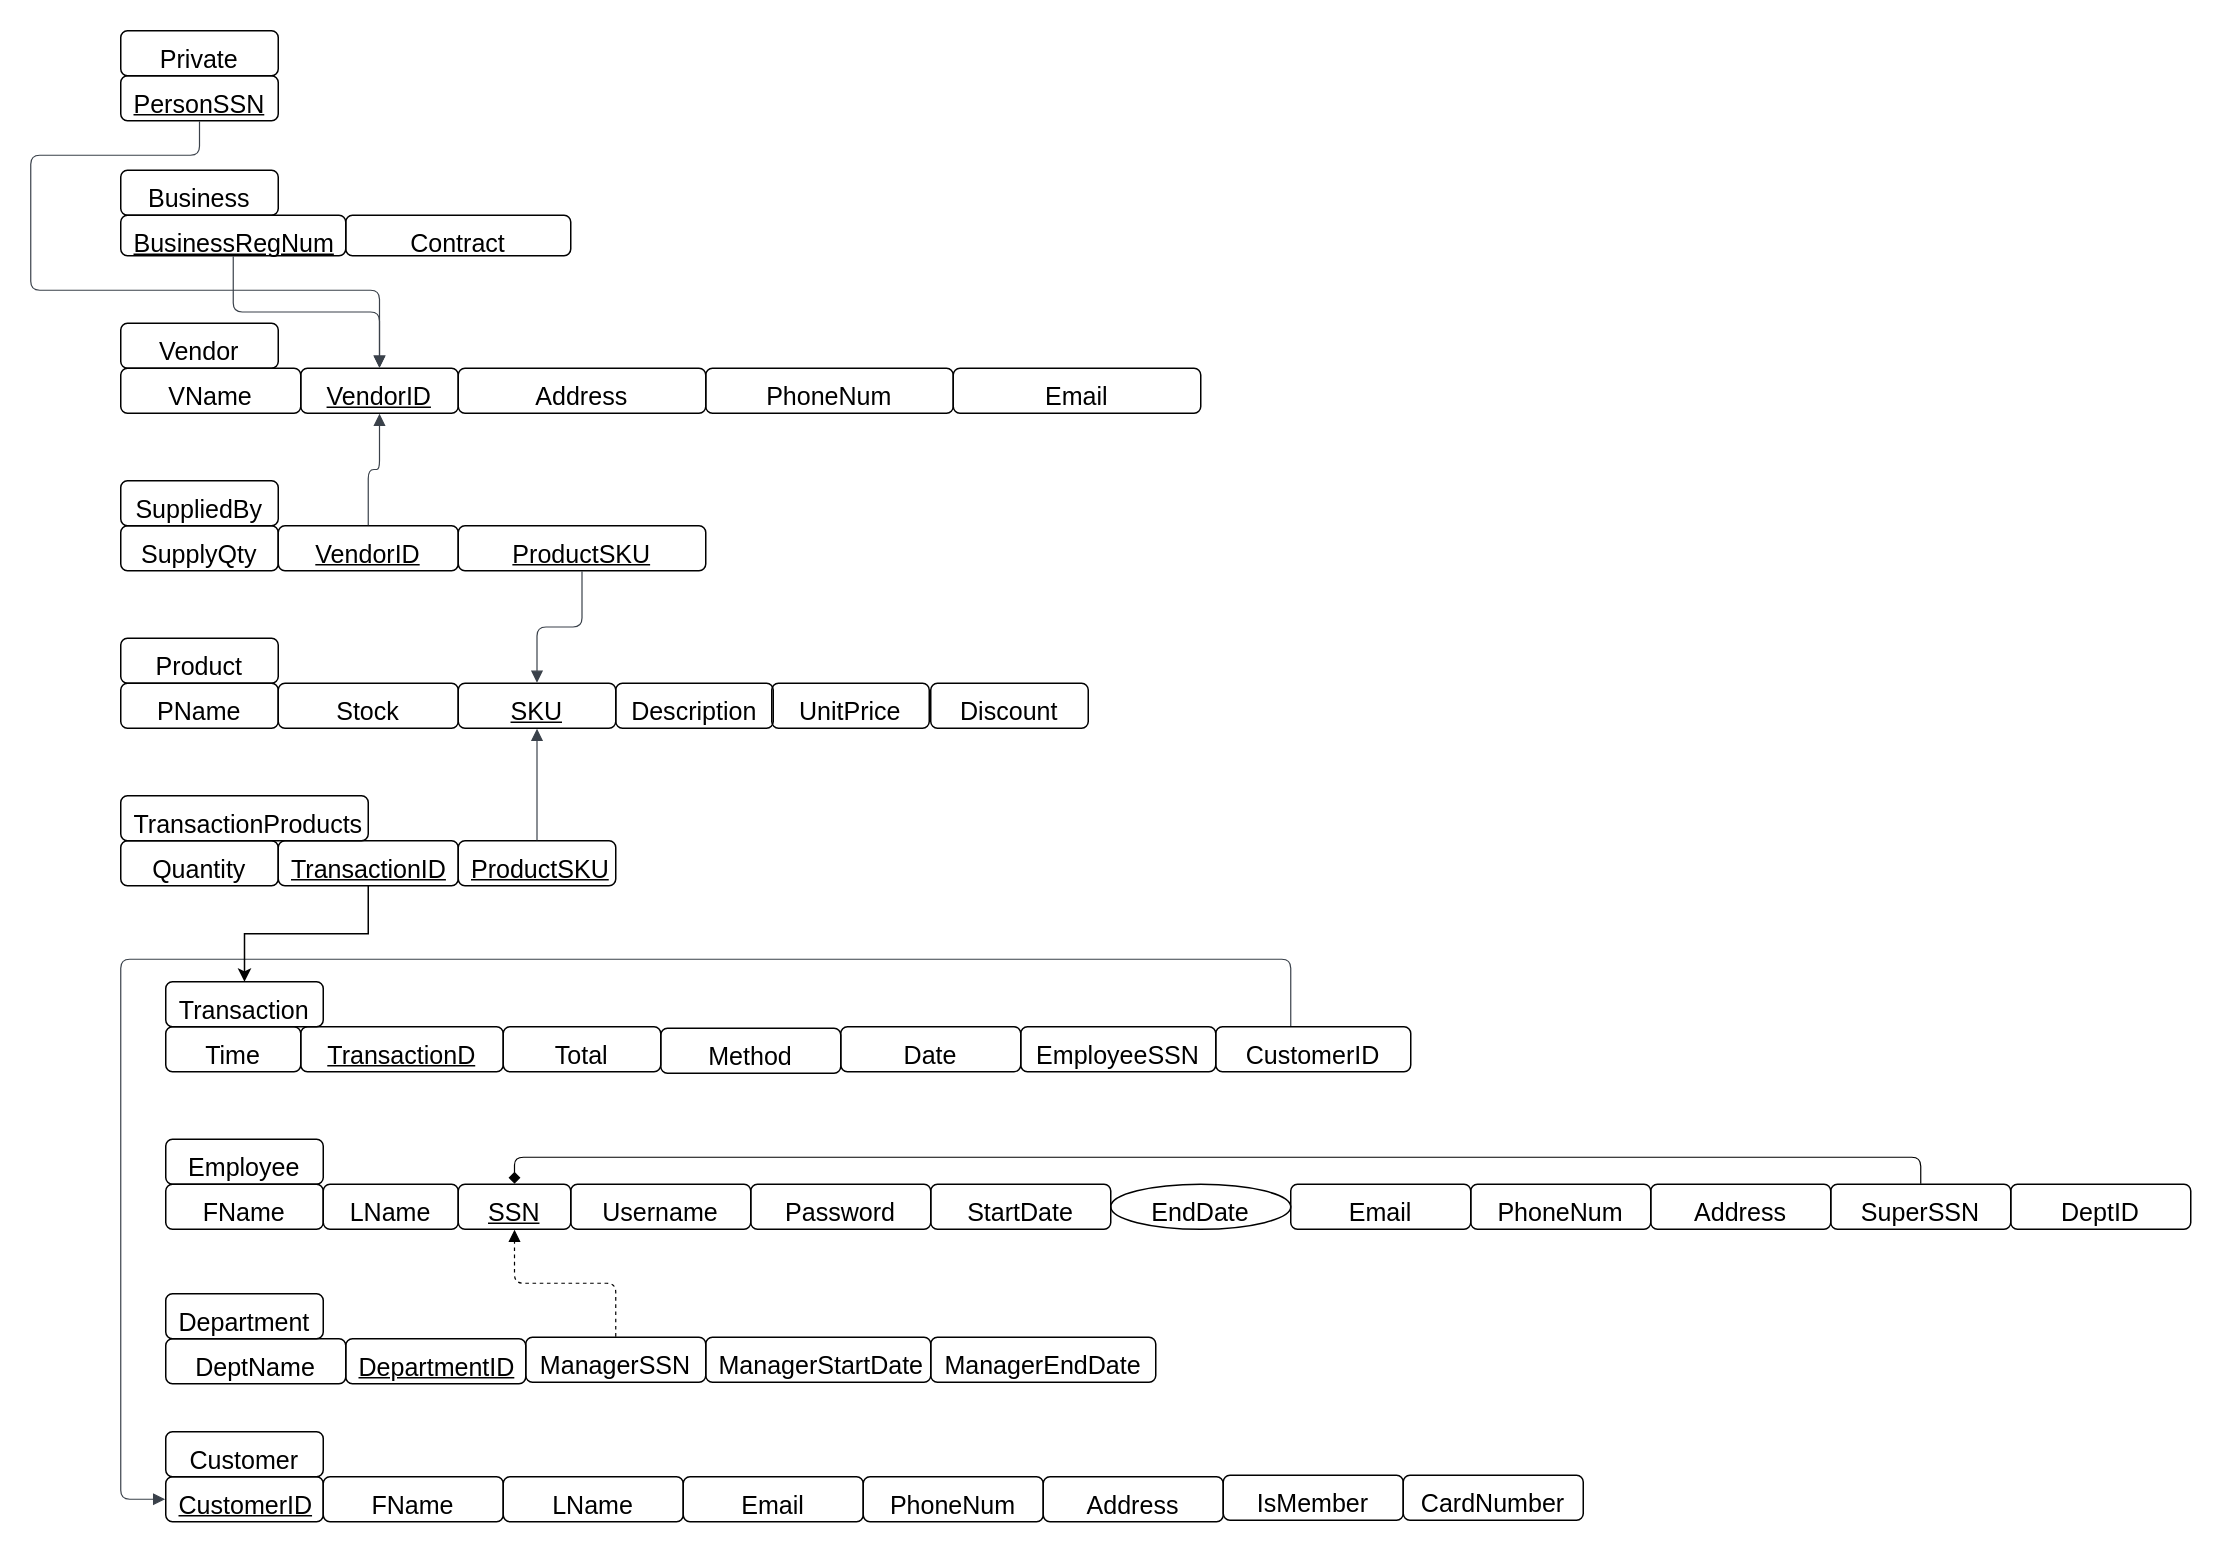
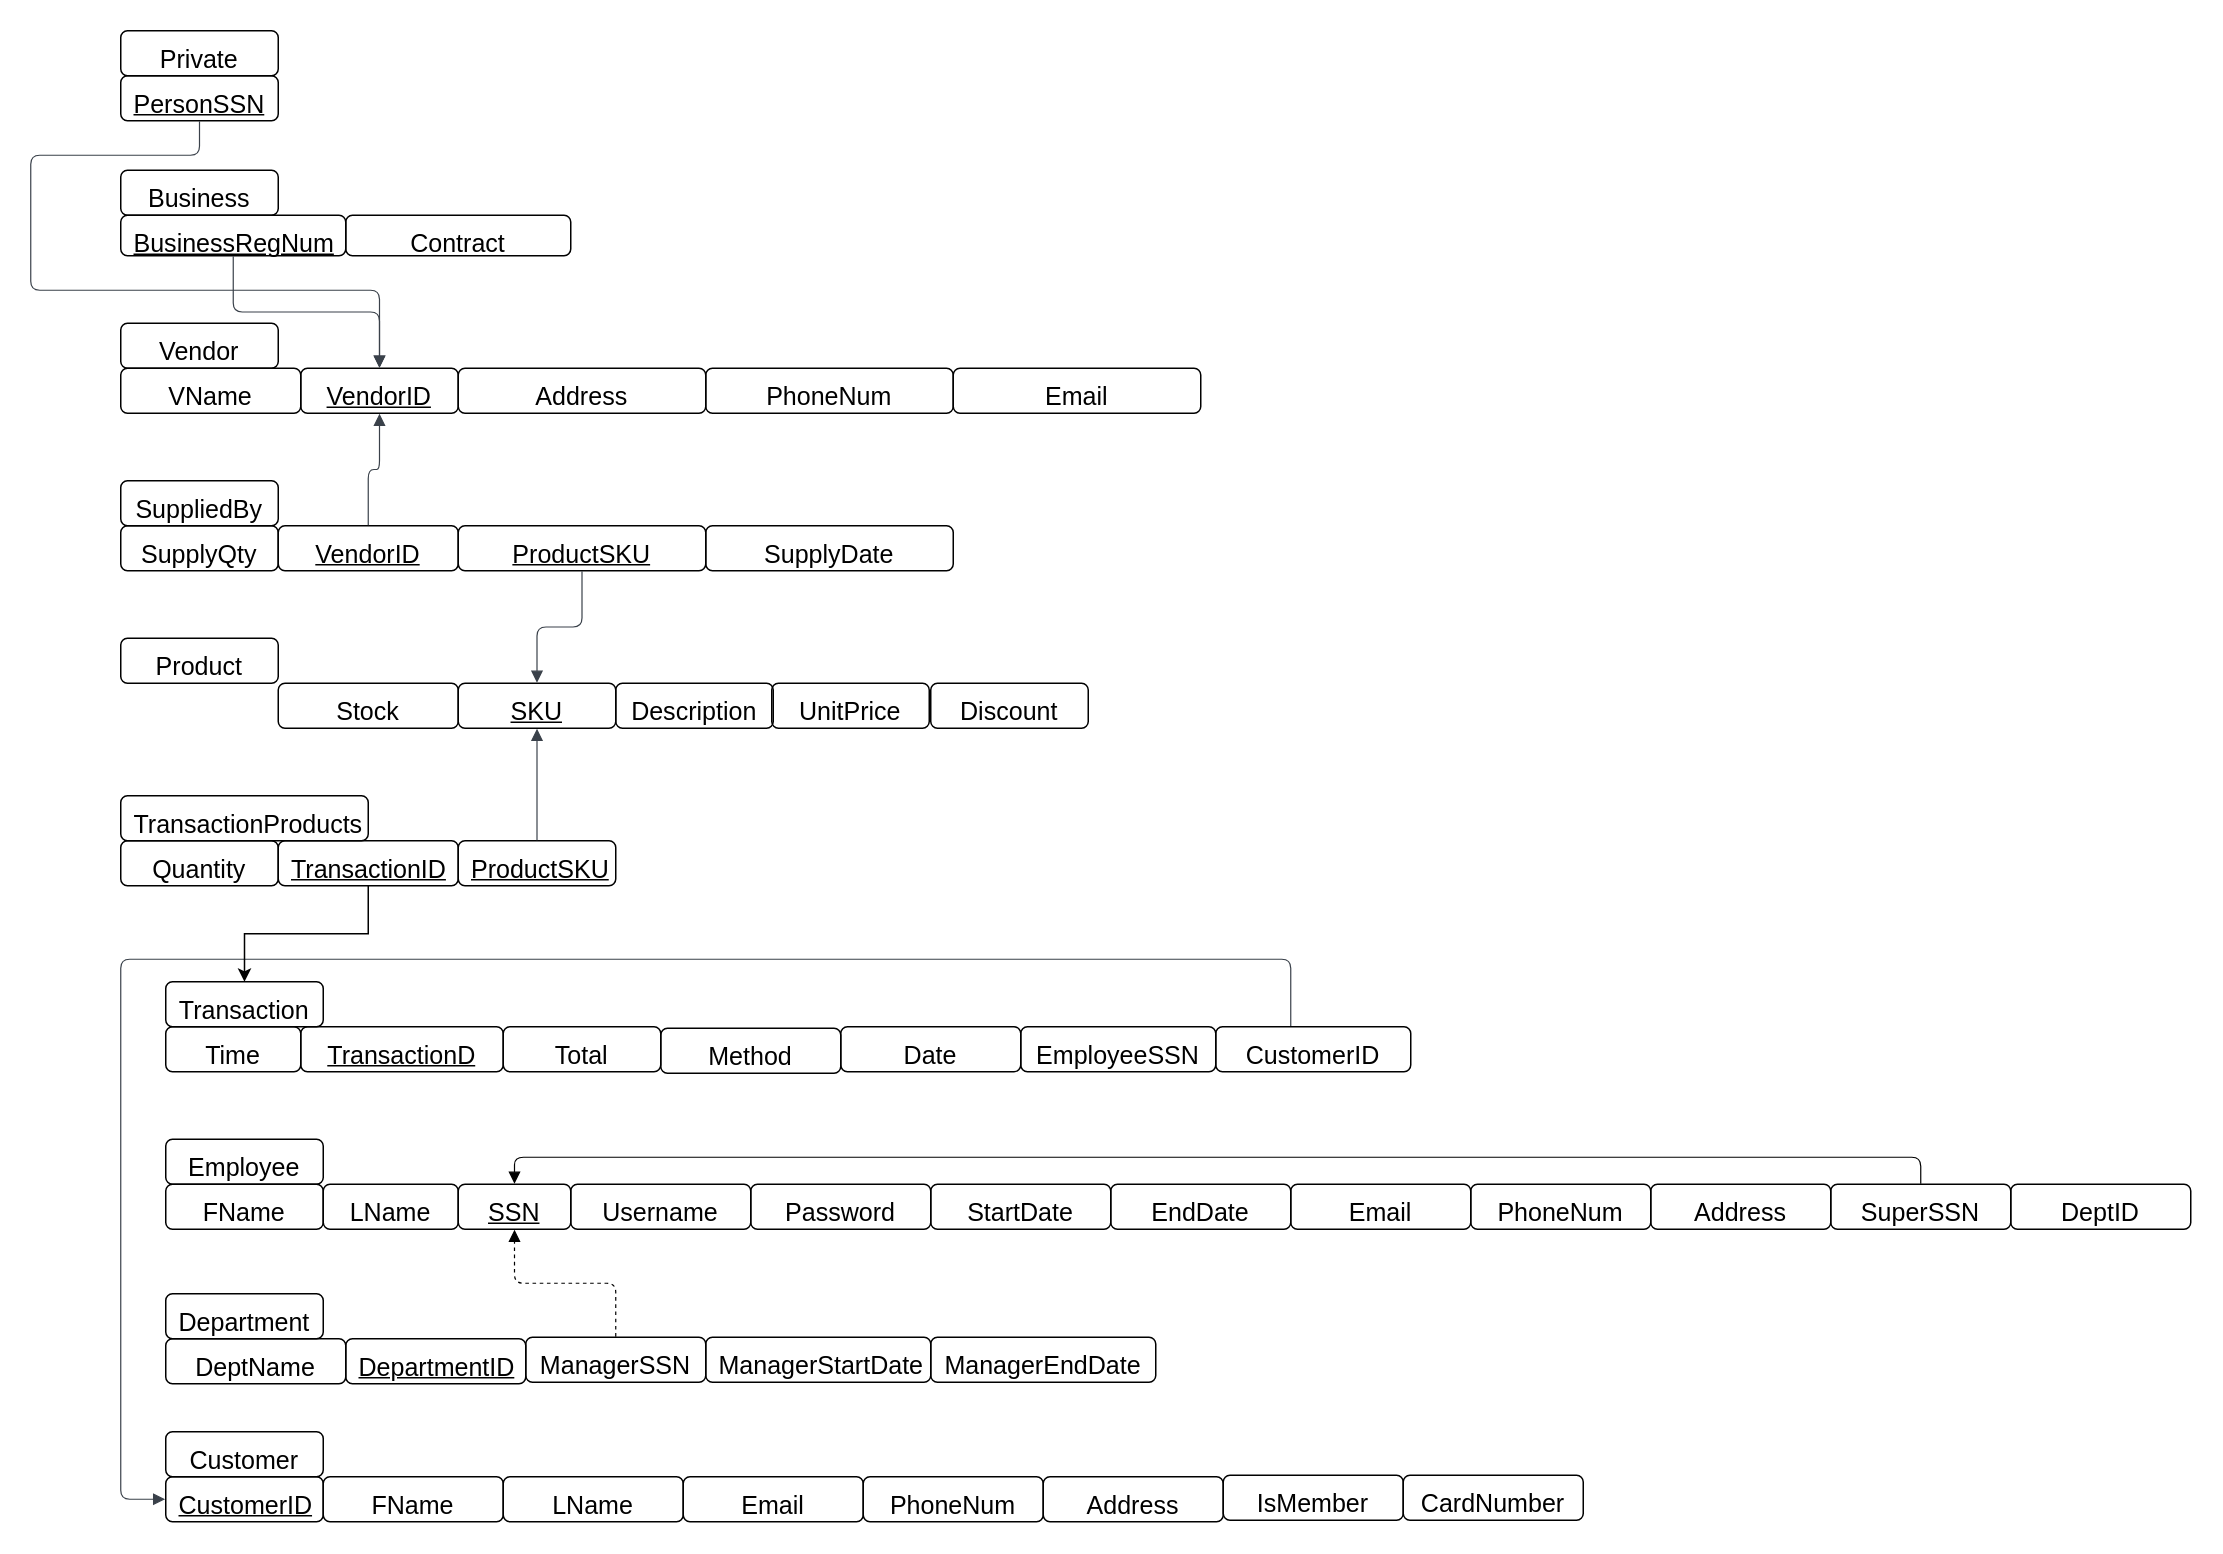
node "SupplyDate": added
node "PName": removed
edge "SuperSSN" -> "SSN": arrowhead diamond -> block
node "EndDate": shape ellipse -> rounded rectangle
